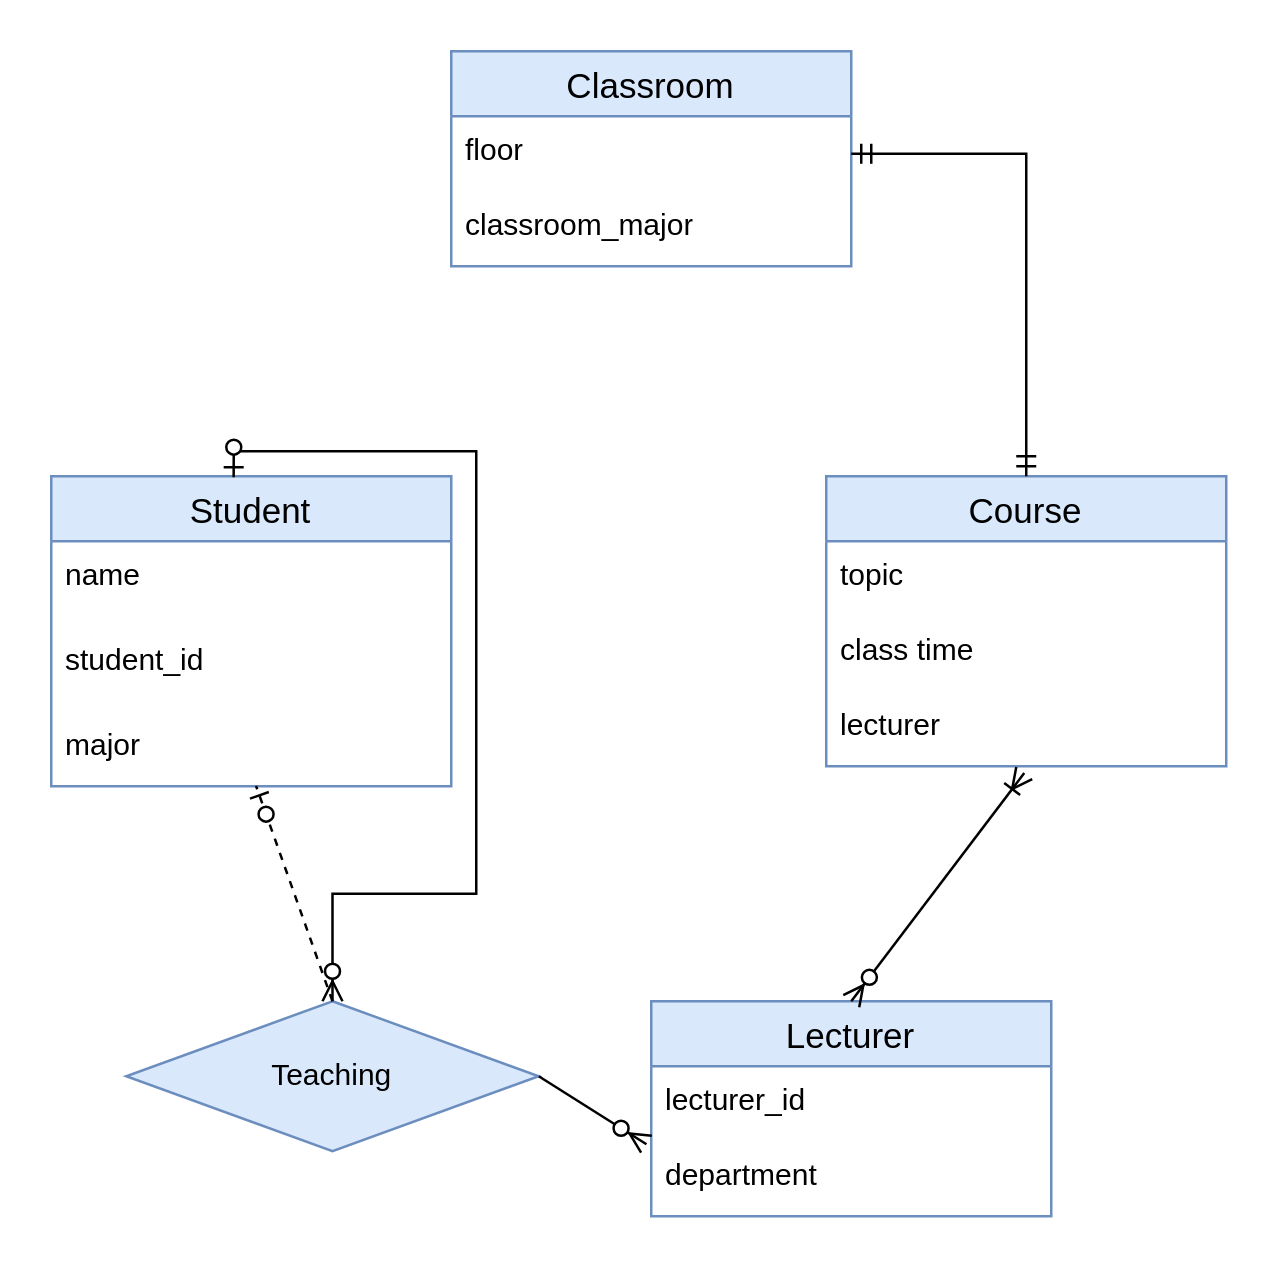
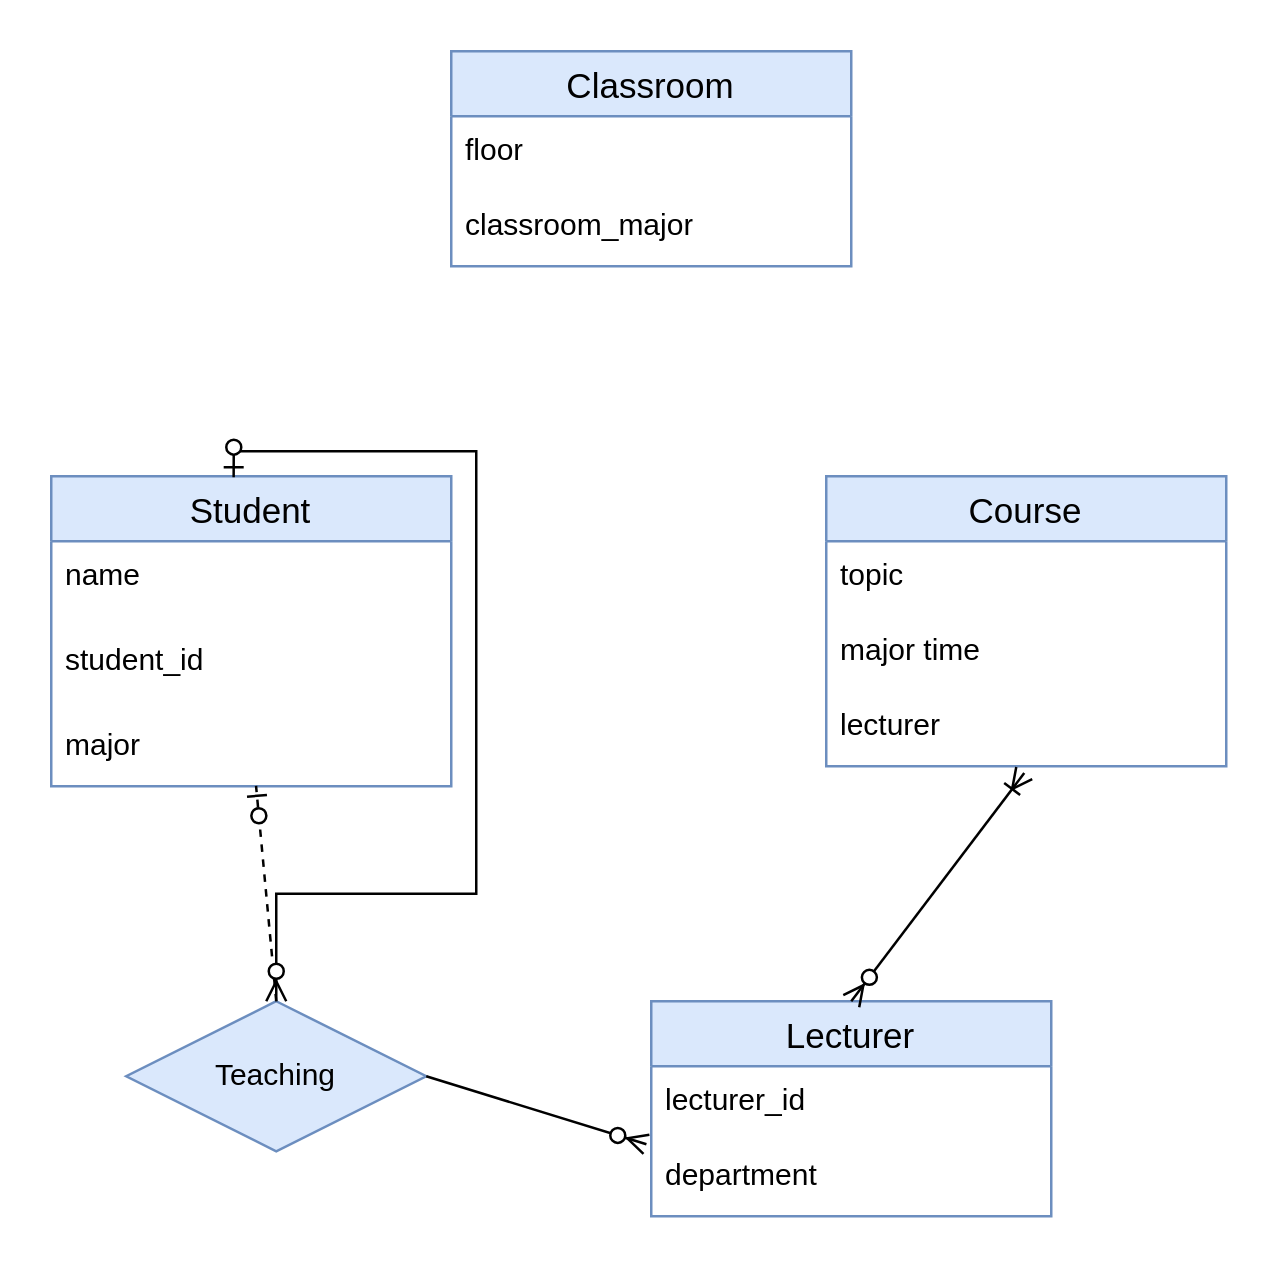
edge "floor" -- "Course": removed
node "class time": label "class time" -> "major time"
node "Teaching": size 413x150 -> 300x150
